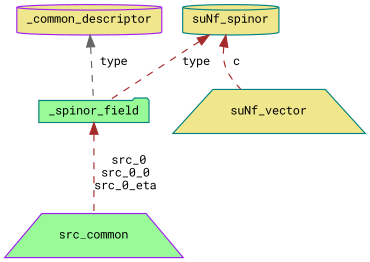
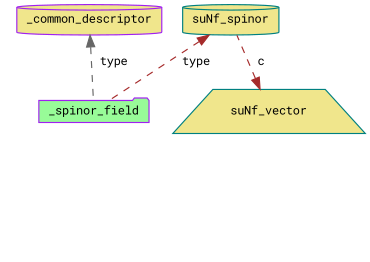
edge "suNf_vector" -> "suNf_spinor": reversed
node "_spinor_field": color teal -> purple
node "src_common": removed
